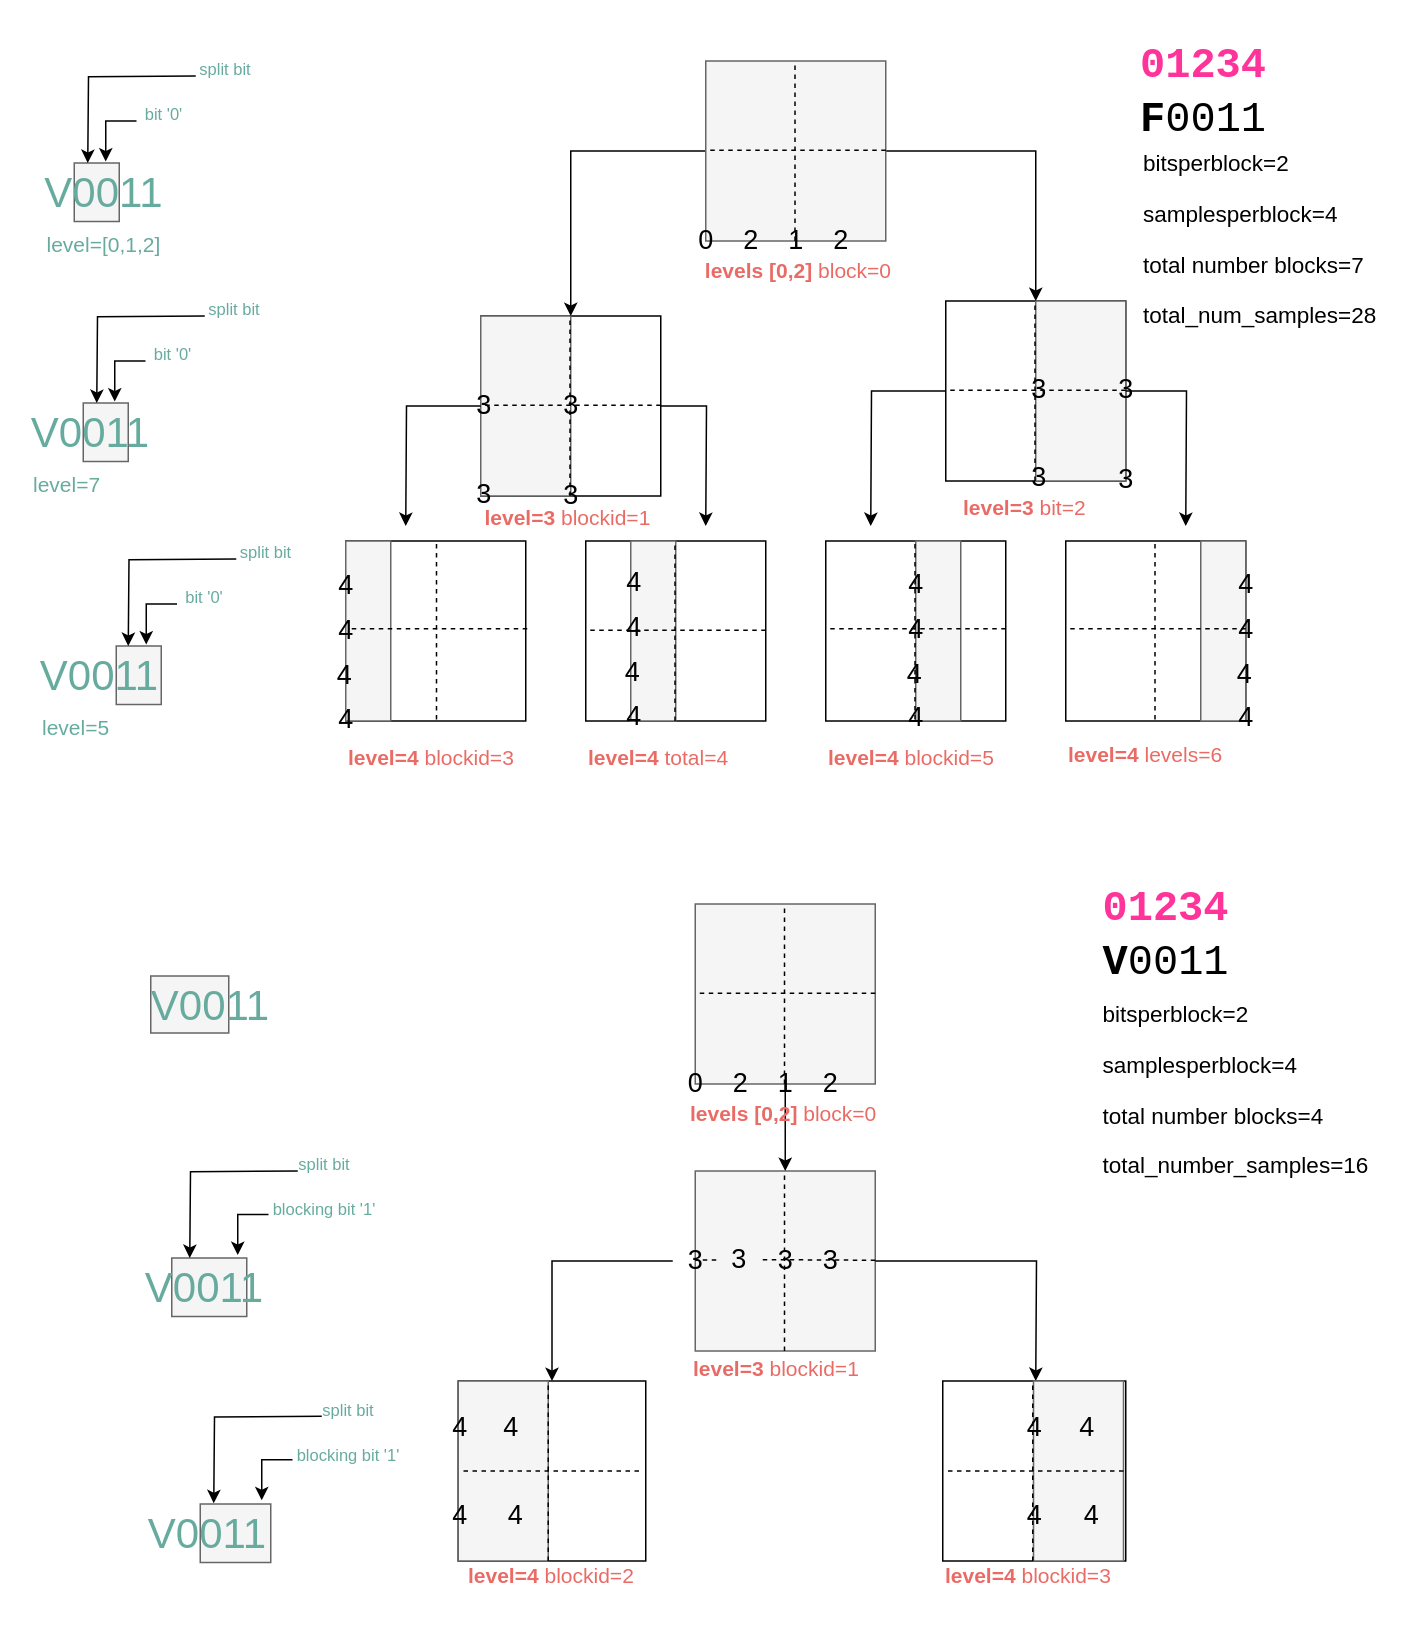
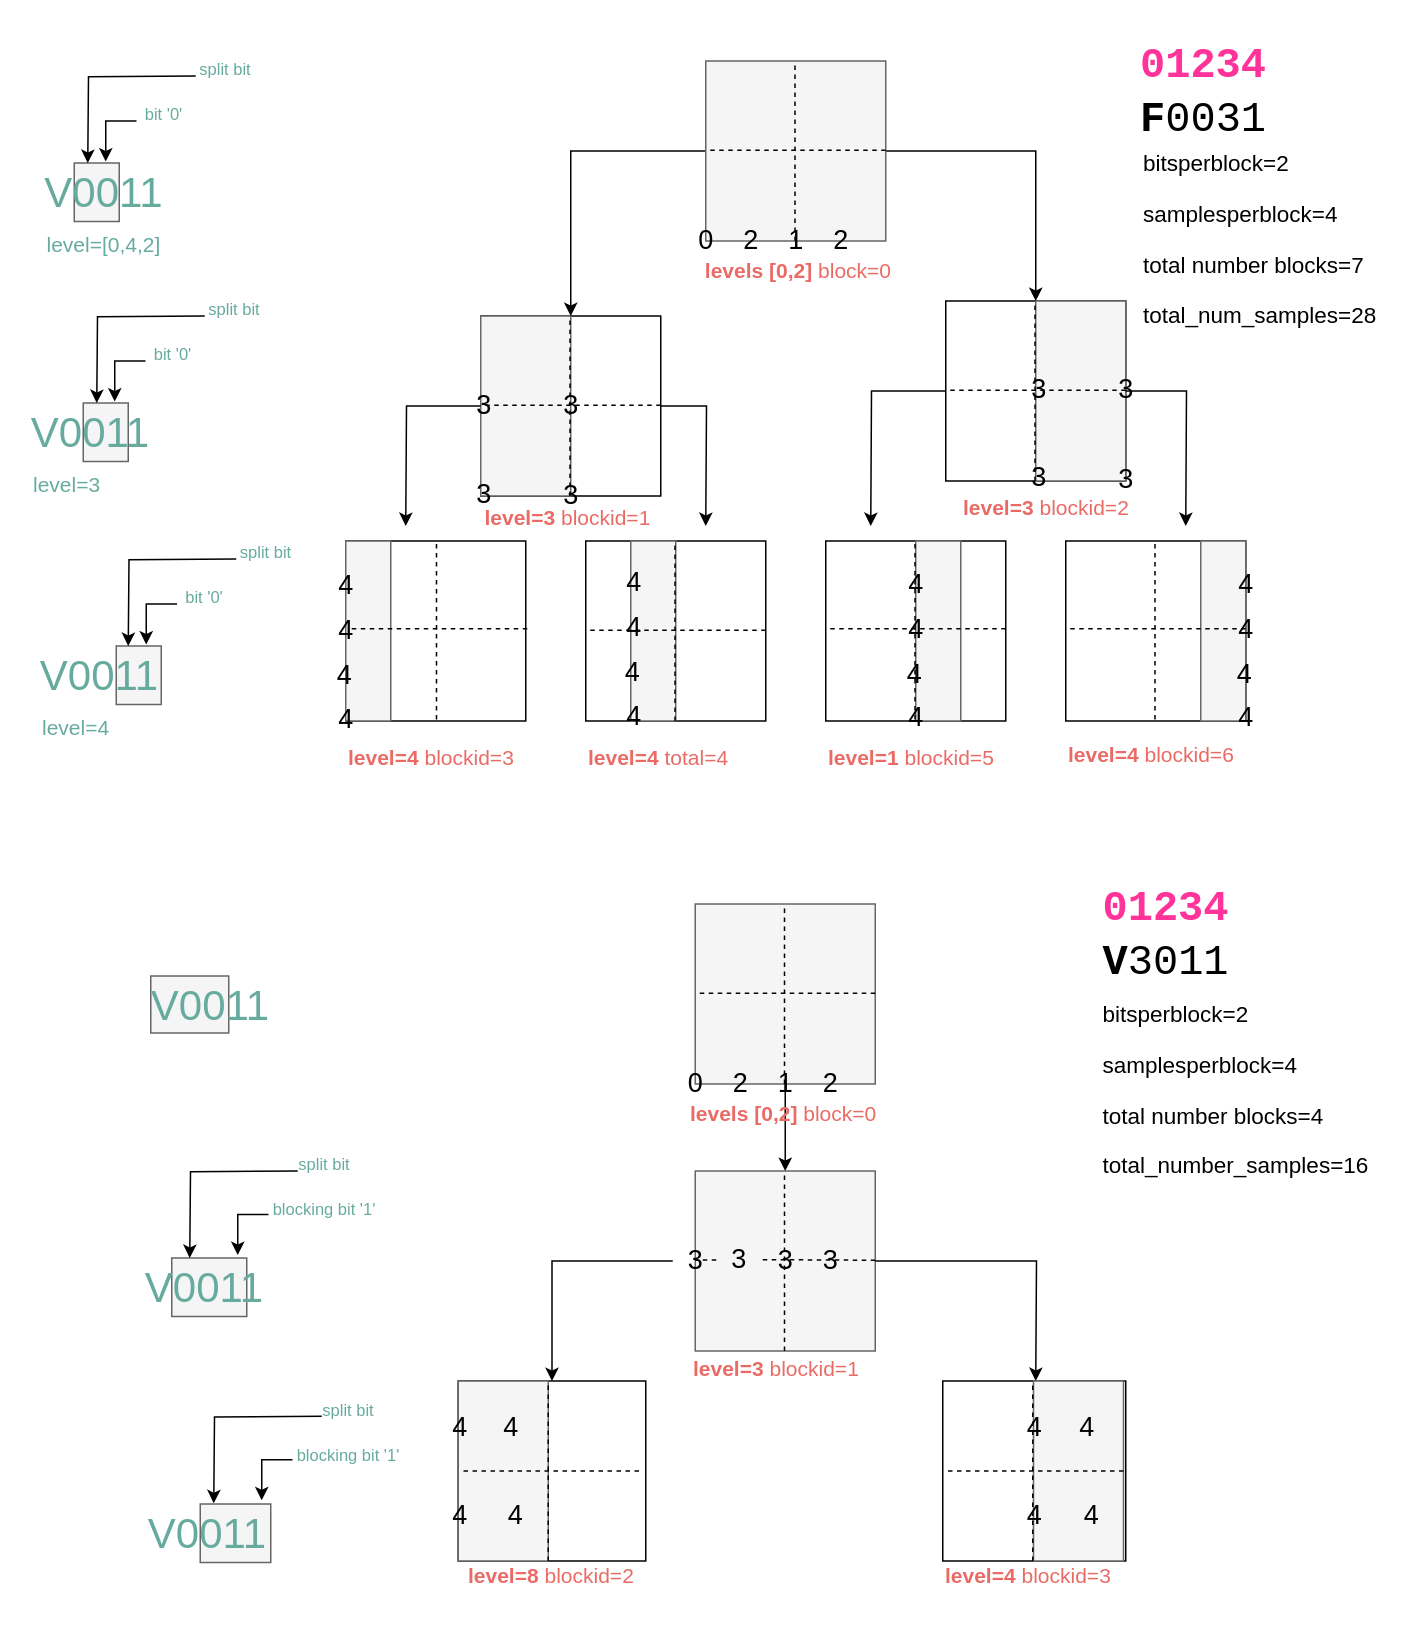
node "01234F0011": label "01234F0011" -> "01234F0031"
node "level=[0,1,2]": label "level=[0,1,2]" -> "level=[0,4,2]"
node "level=7": label "level=7" -> "level=3"
node "level=3 bit=2": label "level=3 bit=2" -> "level=3 blockid=2"
node "level=5": label "level=5" -> "level=4"
node "level=4 levels=6": label "level=4 levels=6" -> "level=4 blockid=6"
node "level=4 blockid=5": label "level=4 blockid=5" -> "level=1 blockid=5"
node "01234V0011": label "01234V0011" -> "01234V3011"
node "level=4 blockid=2": label "level=4 blockid=2" -> "level=8 blockid=2"
